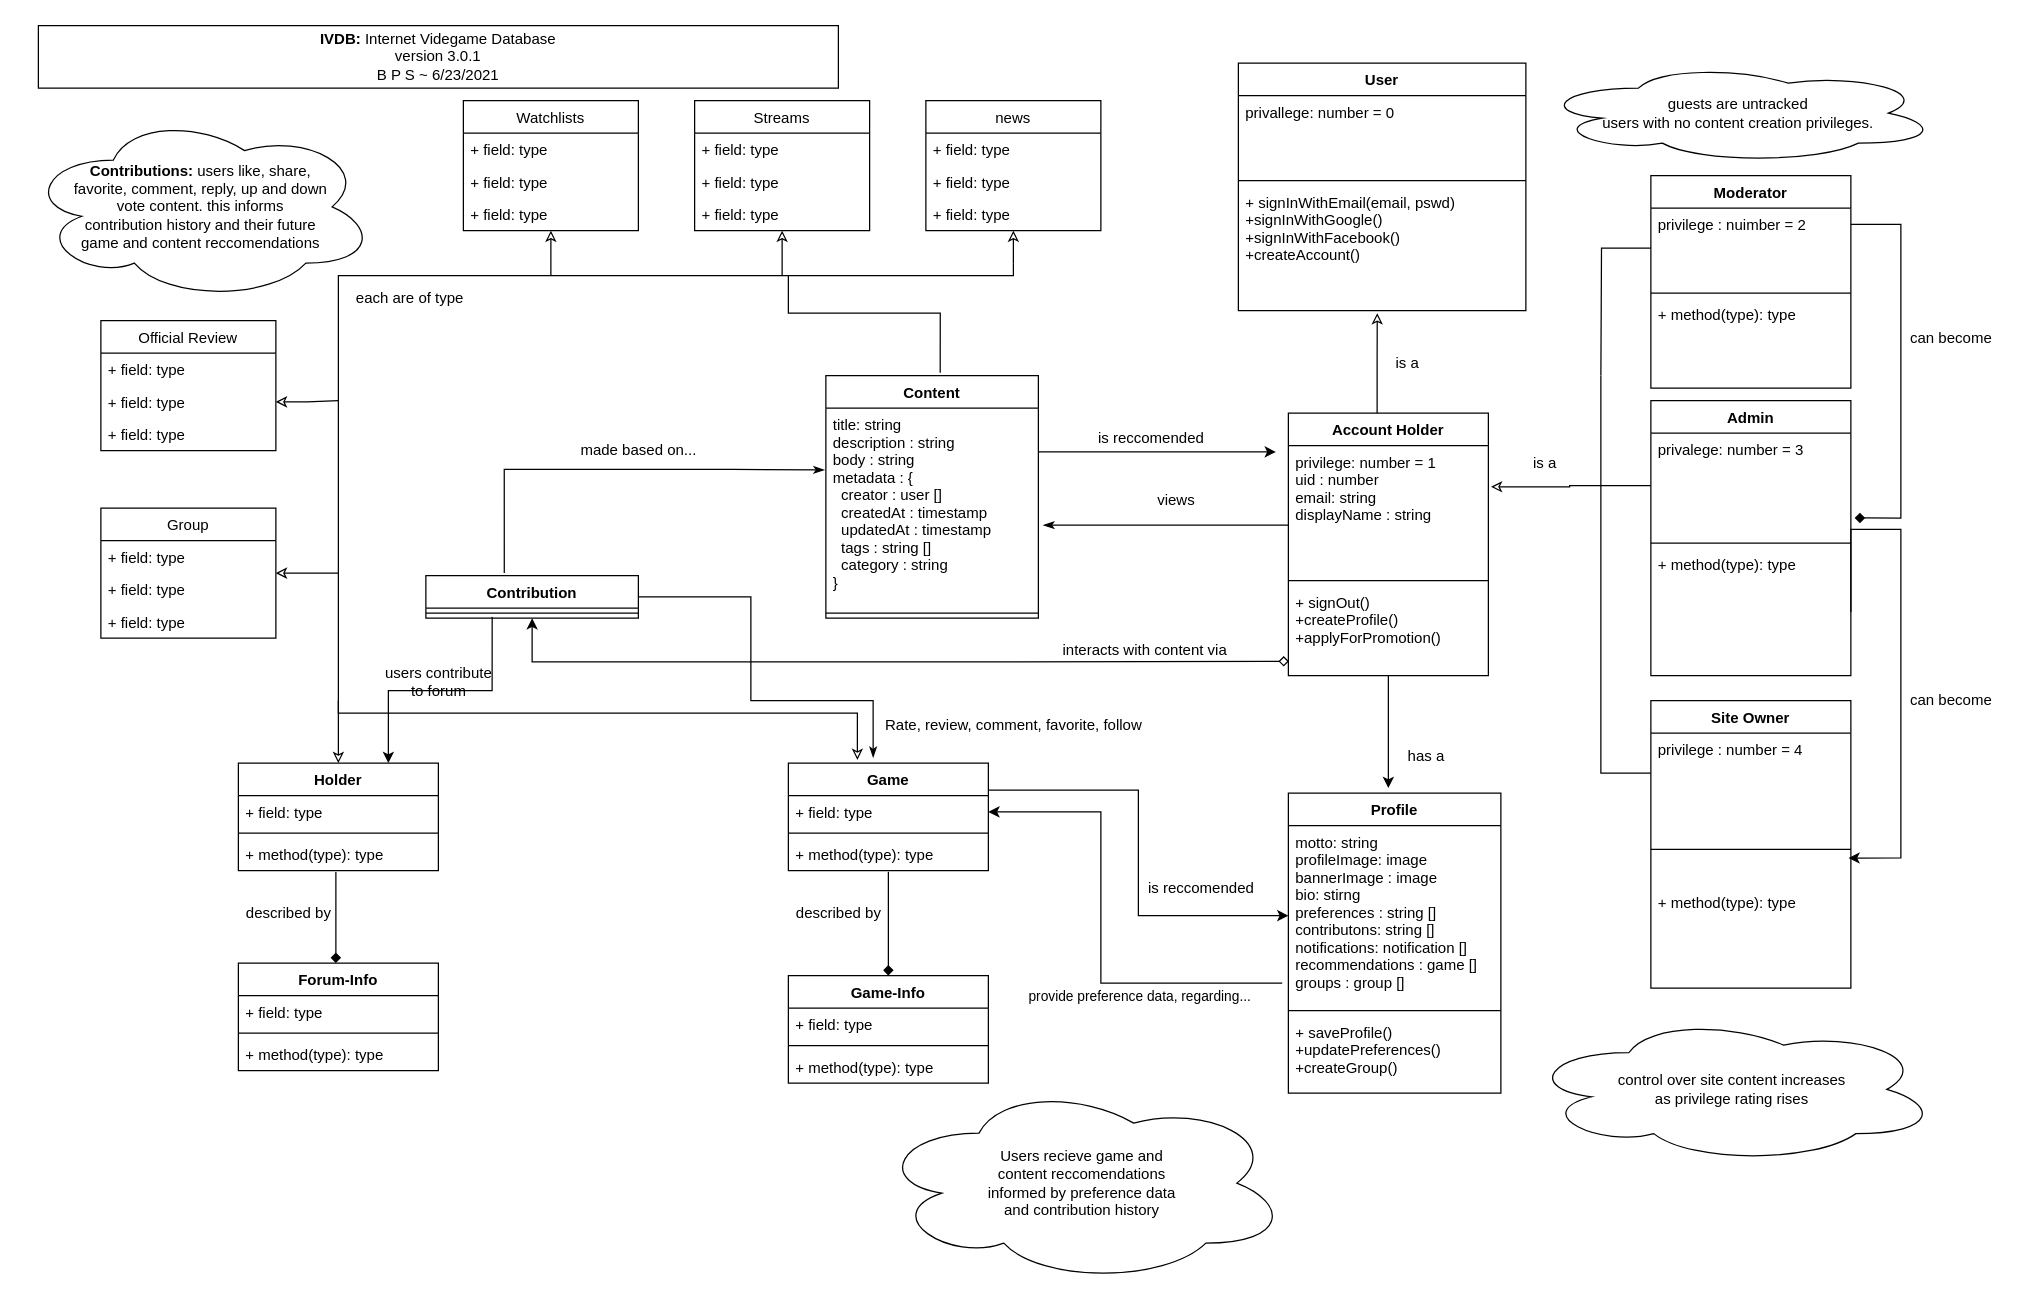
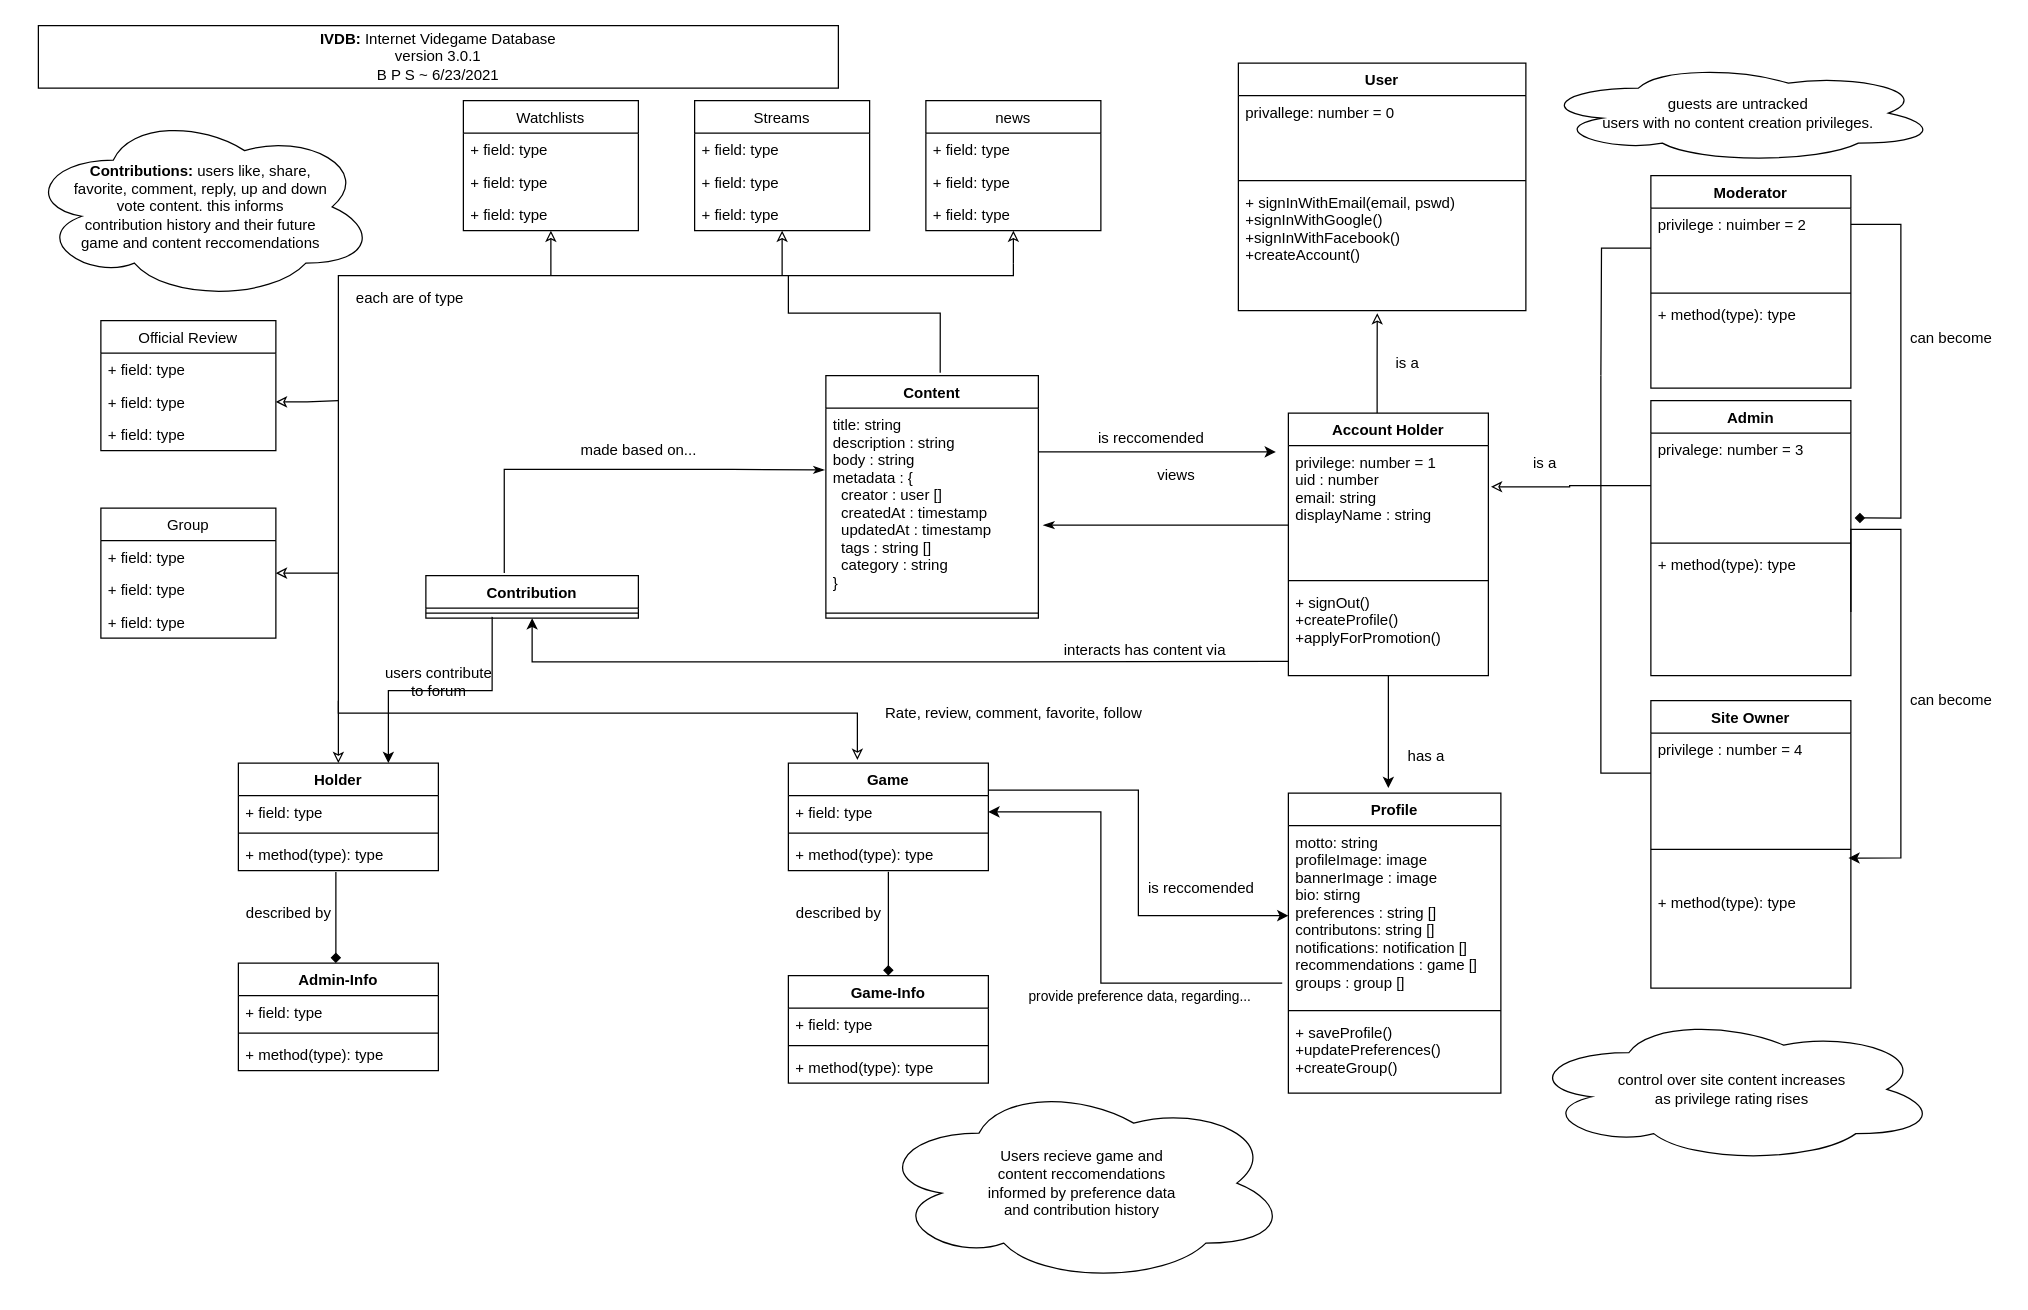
node "views": moved (1176, 501) -> (1176, 476)
node "interacts with content via": label "interacts with content via" -> "interacts has content via"
edge "Contribution" -- "+ signOut() +createProfile() +applyForPromotion()": arrowhead diamond -> none
edge "Contribution" -> "Game": removed
node "Rate, review, comment, favorite, follow": moved (1013, 726) -> (1013, 713)
node "Forum-Info": label "Forum-Info" -> "Admin-Info"
